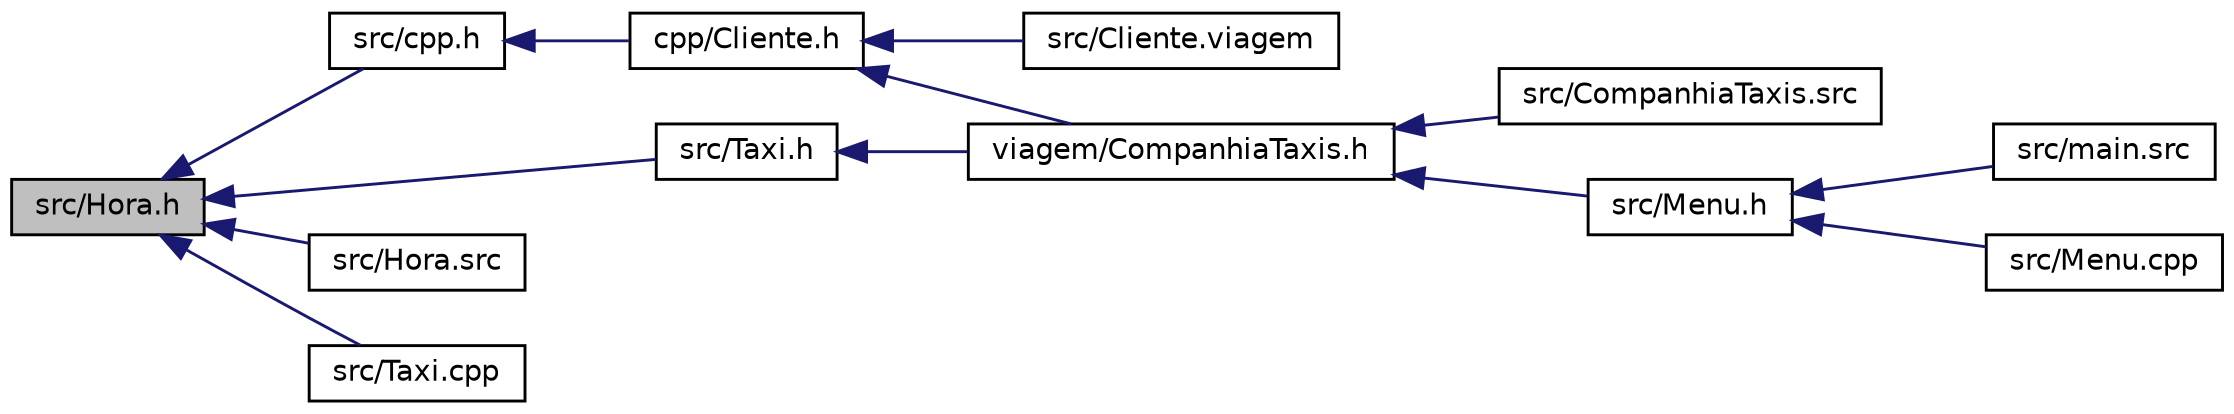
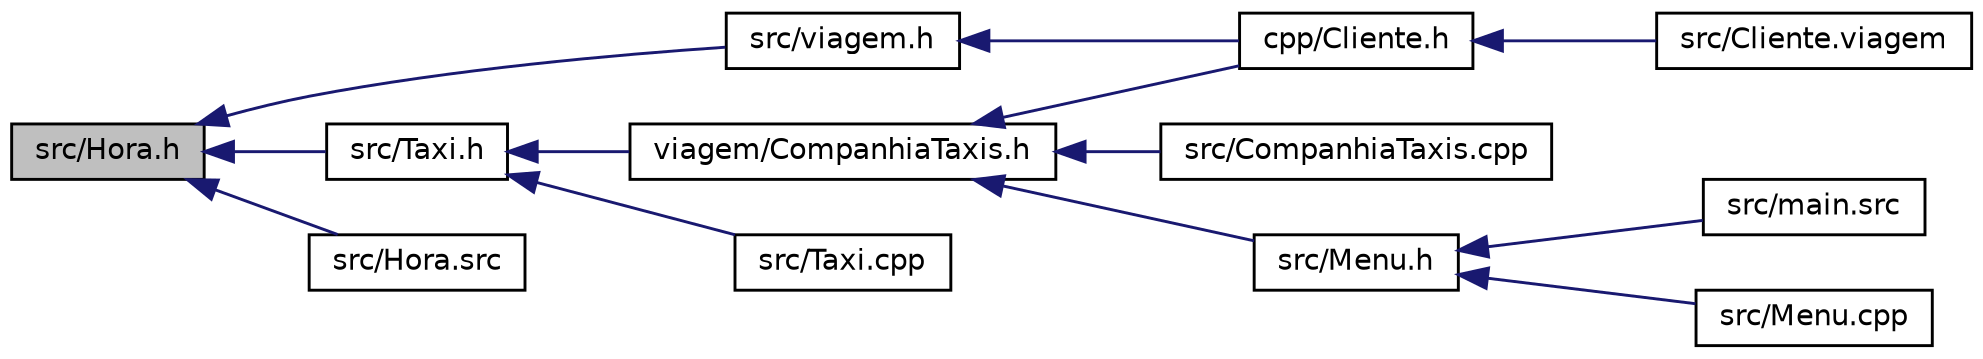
node "src/cpp.h": label "src/cpp.h" -> "src/viagem.h"
node "src/CompanhiaTaxis.src": label "src/CompanhiaTaxis.src" -> "src/CompanhiaTaxis.cpp"
edge "viagem/CompanhiaTaxis.h" -> "cpp/Cliente.h": reversed
edge "src/Taxi.cpp" -> "src/Hora.h": now "src/Taxi.cpp" -> "src/Taxi.h"
